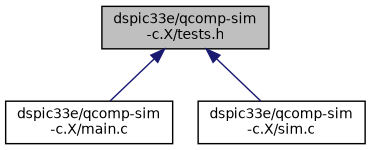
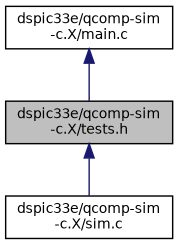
edge "dspic33e/qcomp-sim -c.X/main.c" -> "dspic33e/qcomp-sim -c.X/tests.h": reversed
